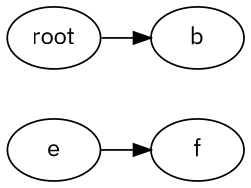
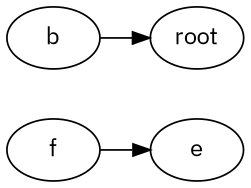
edge "root" -> "b": reversed
edge "e" -> "f": reversed
